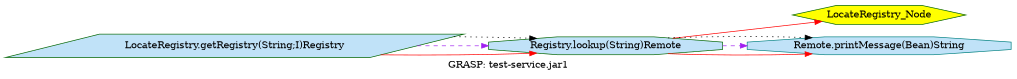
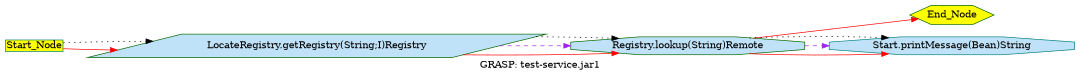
node "LocateRegistry_Node": label "LocateRegistry_Node" -> "End_Node"
node "Start_Node": added
node "Remote.printMessage(Bean)String": label "Remote.printMessage(Bean)String" -> "Start.printMessage(Bean)String"
